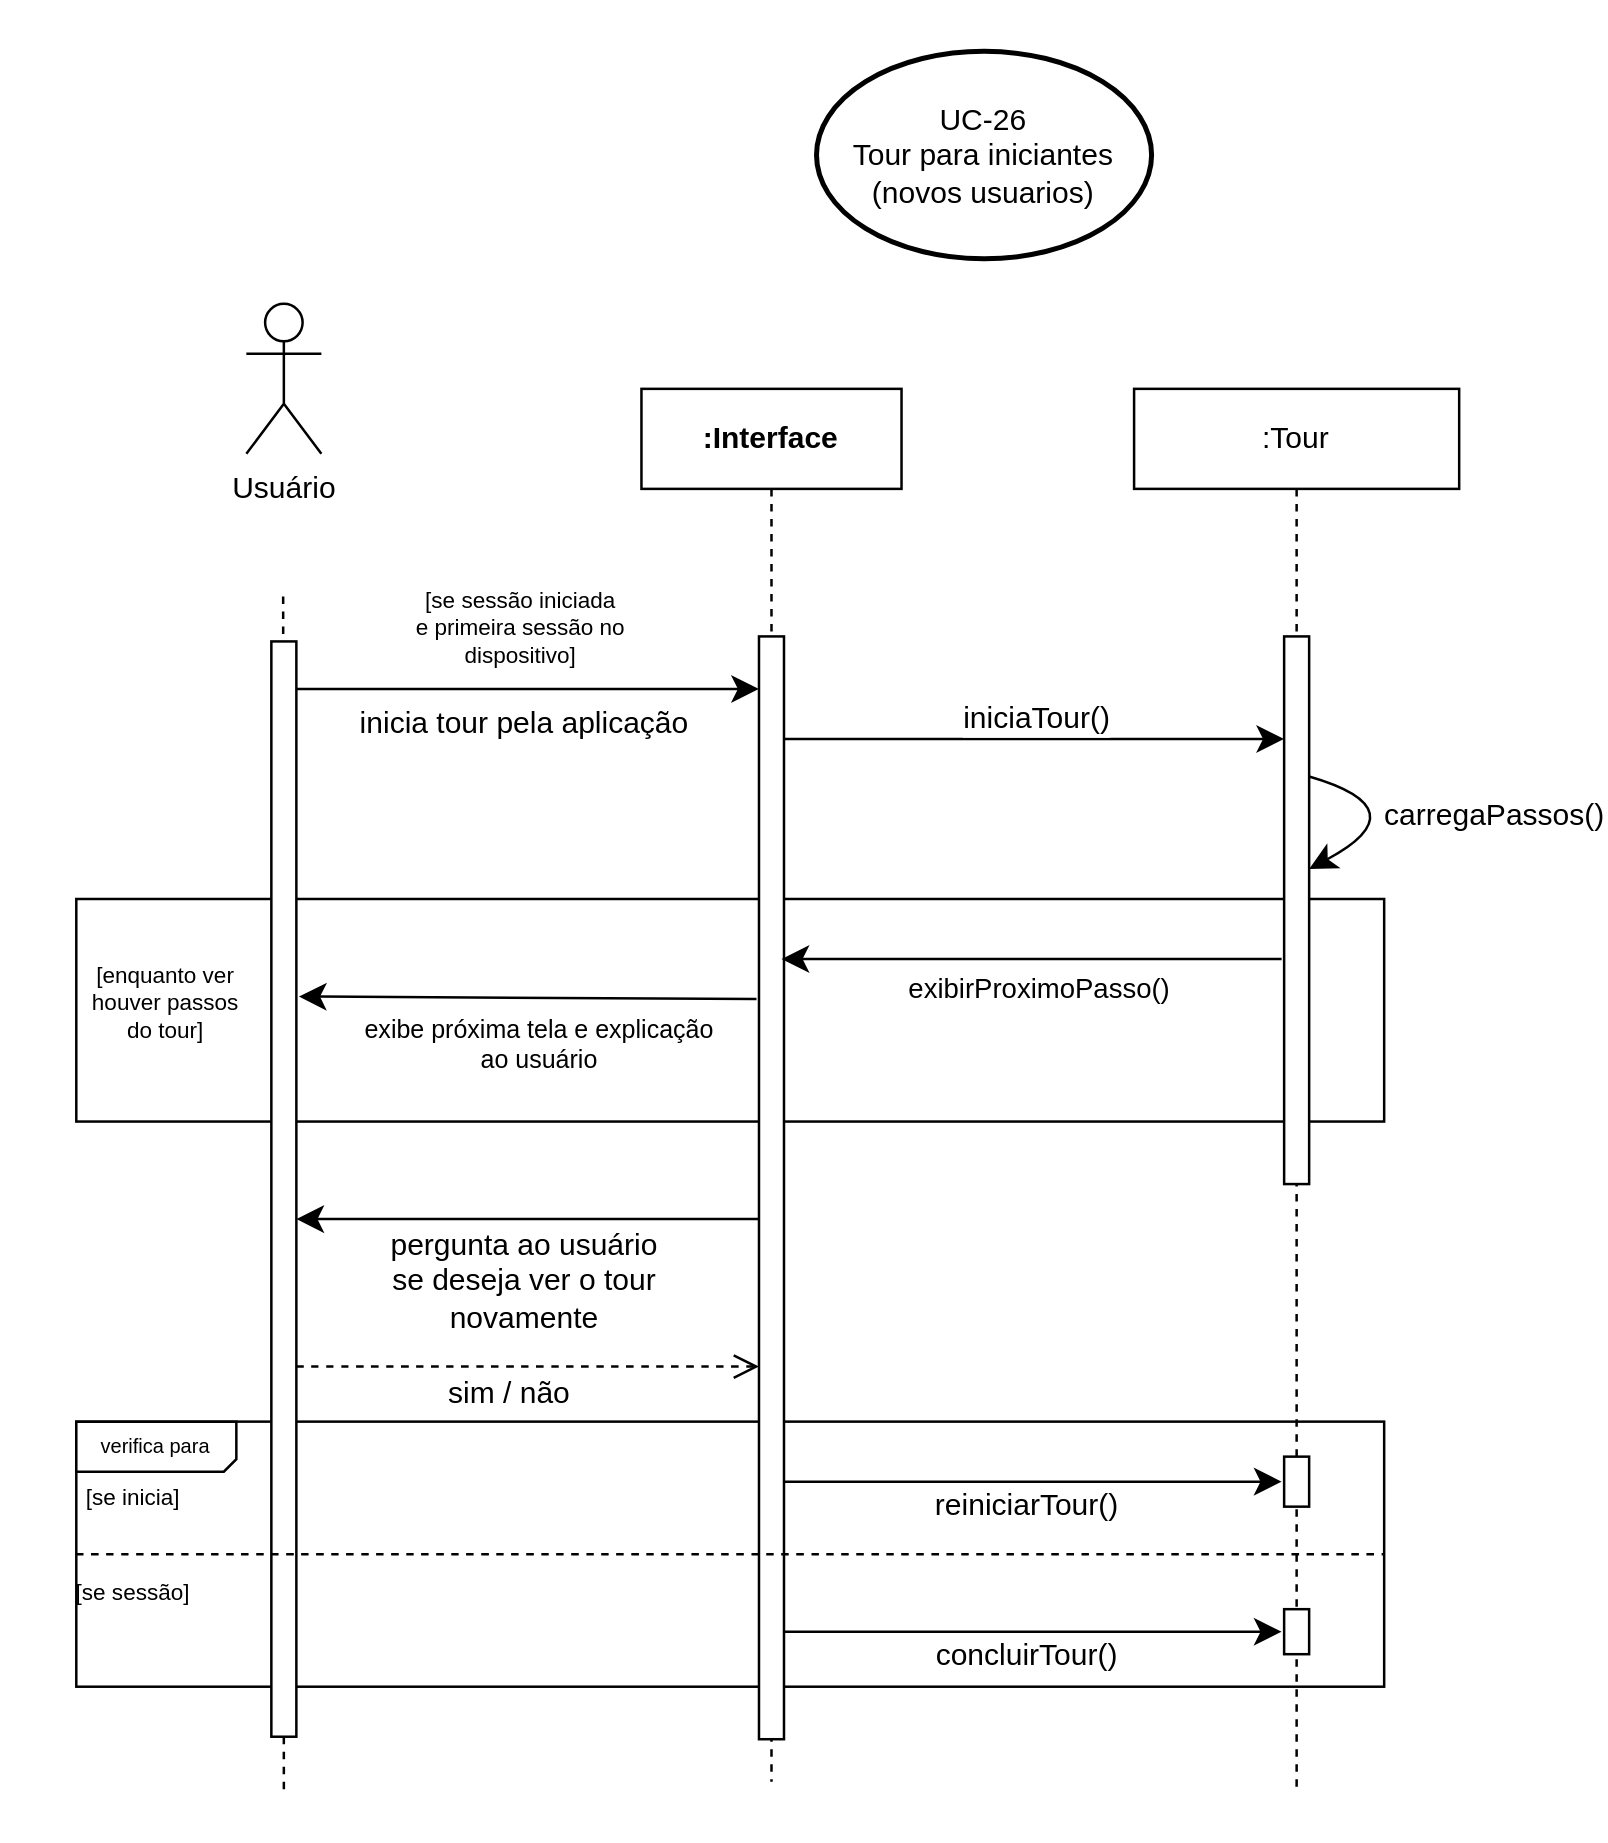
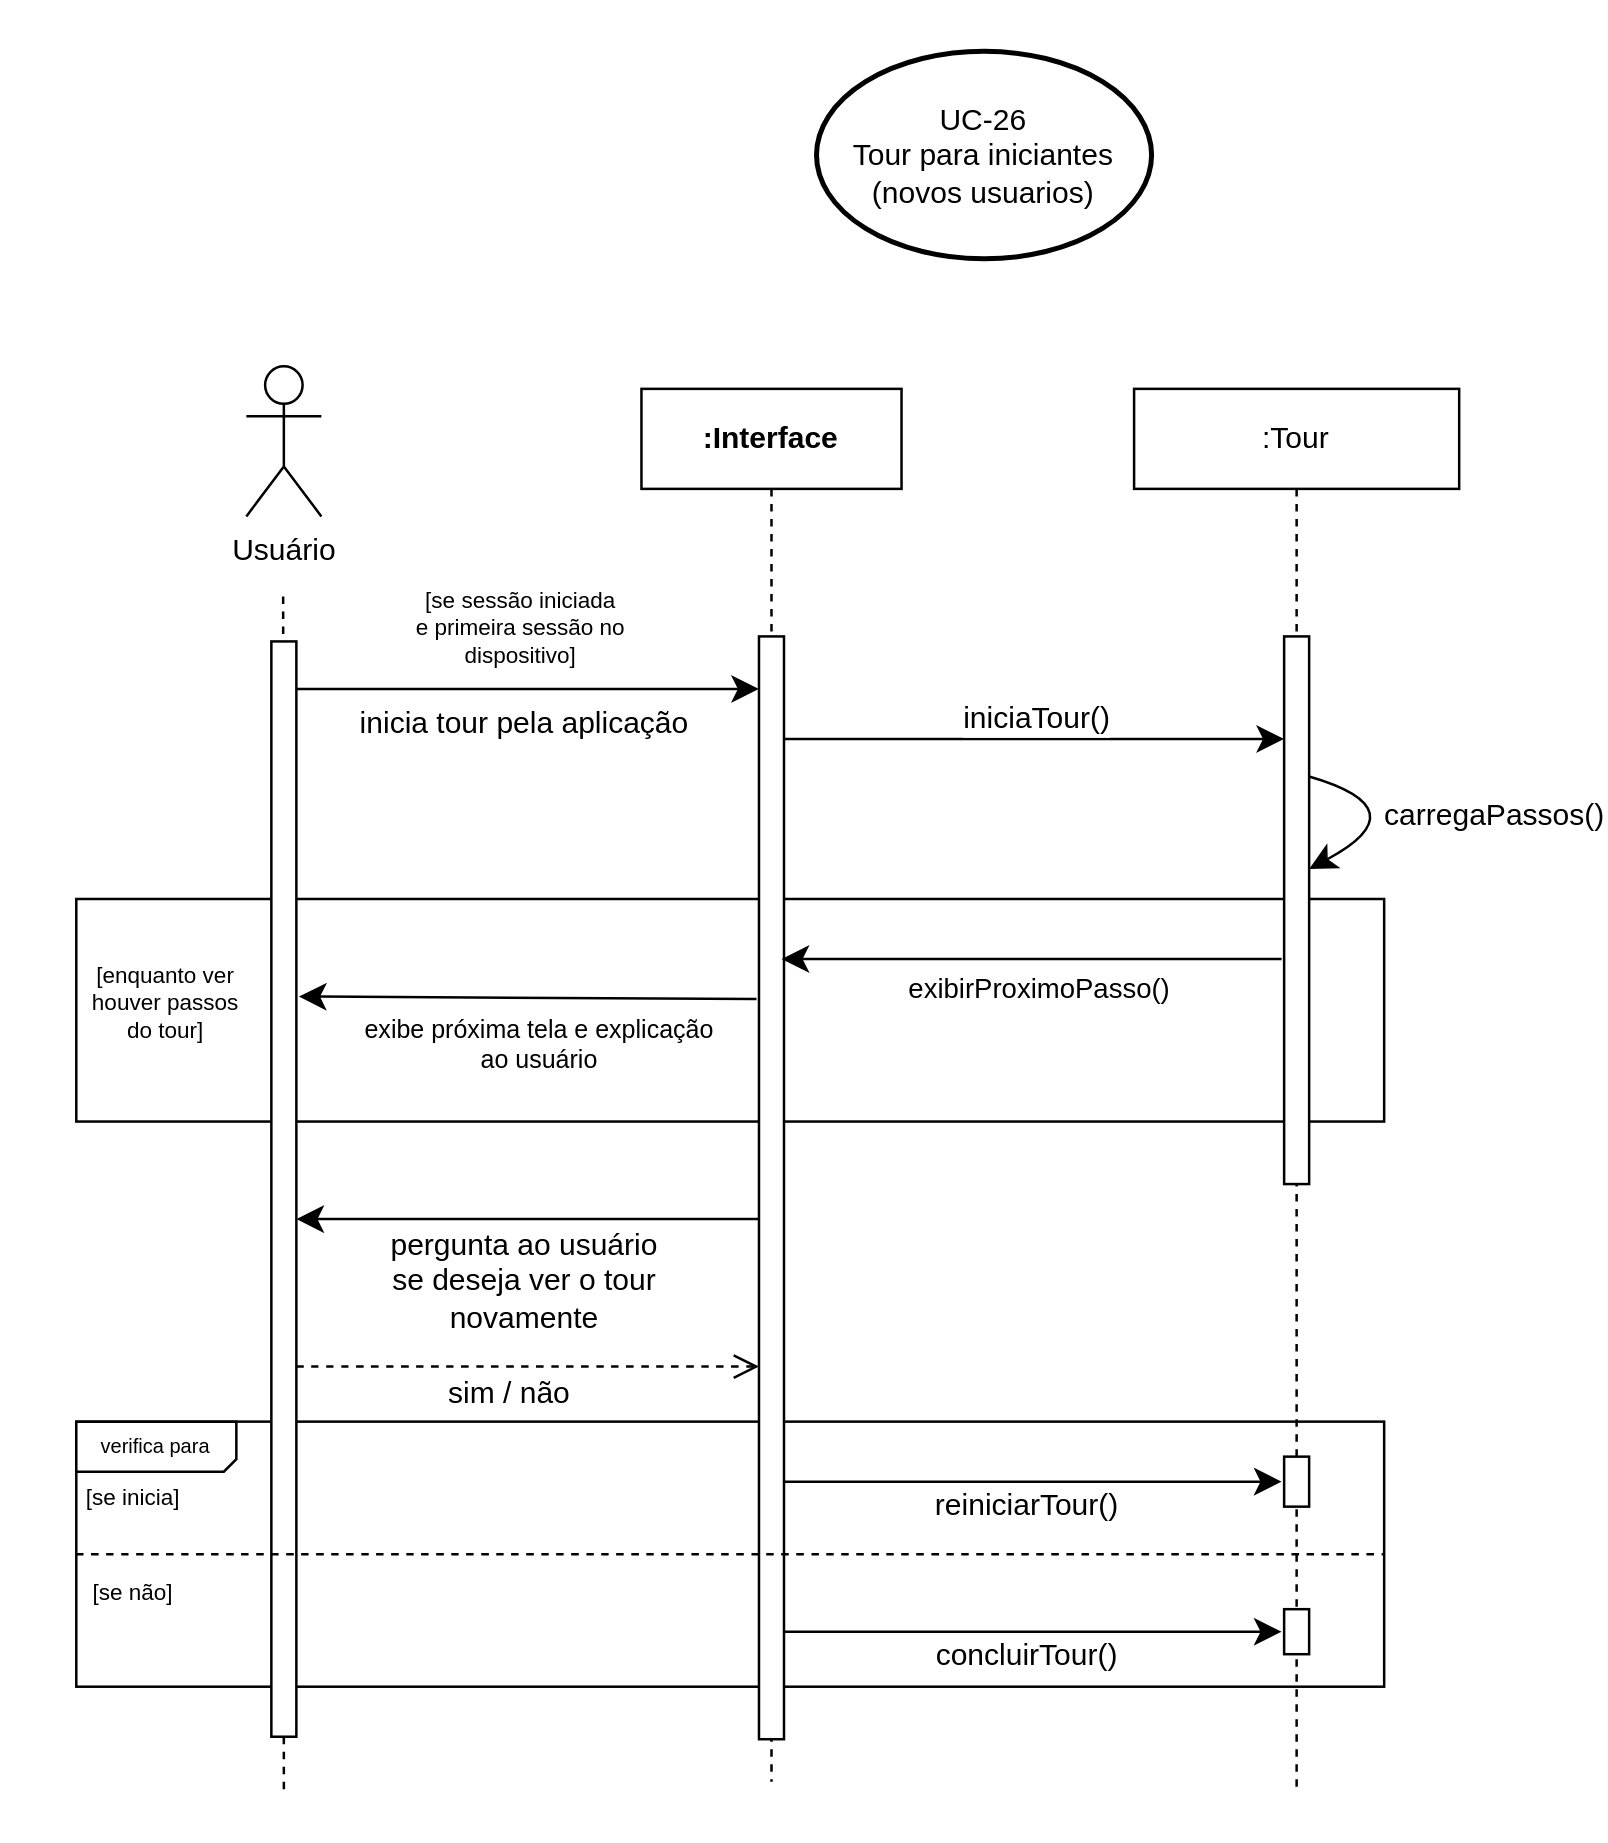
node "Usuário": moved (284, 379) -> (284, 441)
node "[se sessão]": label "[se sessão]" -> "[se não]"
